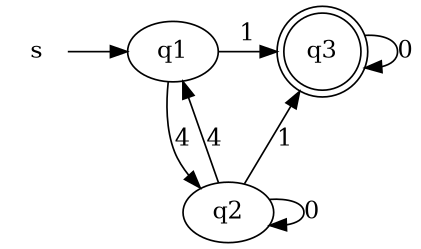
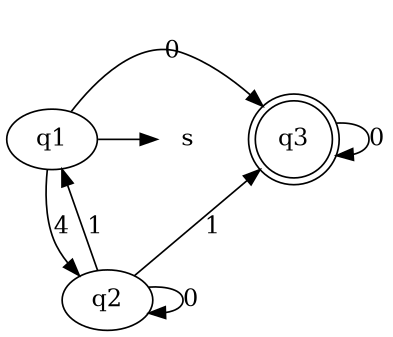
edge "q1" -> "q3": label "1" -> "0"
edge "s" -> "q1": reversed
edge "q2" -> "q1": label "4" -> "1"
